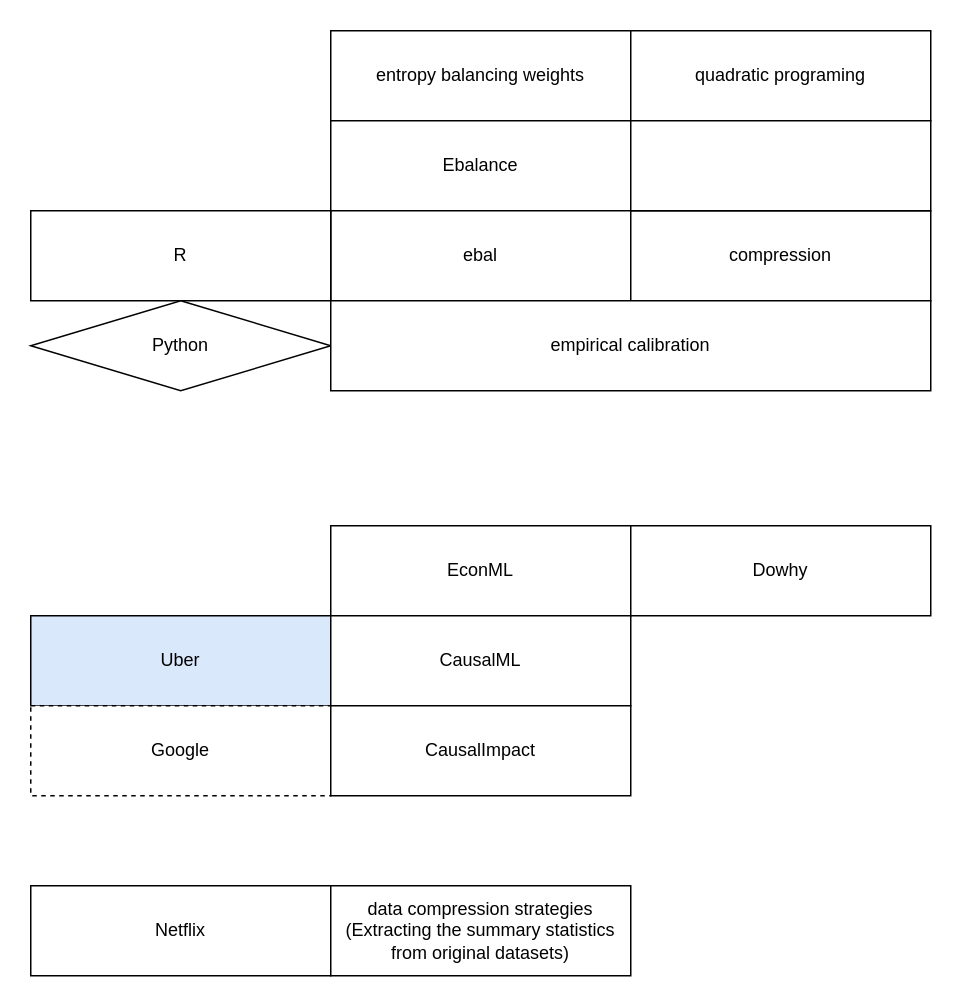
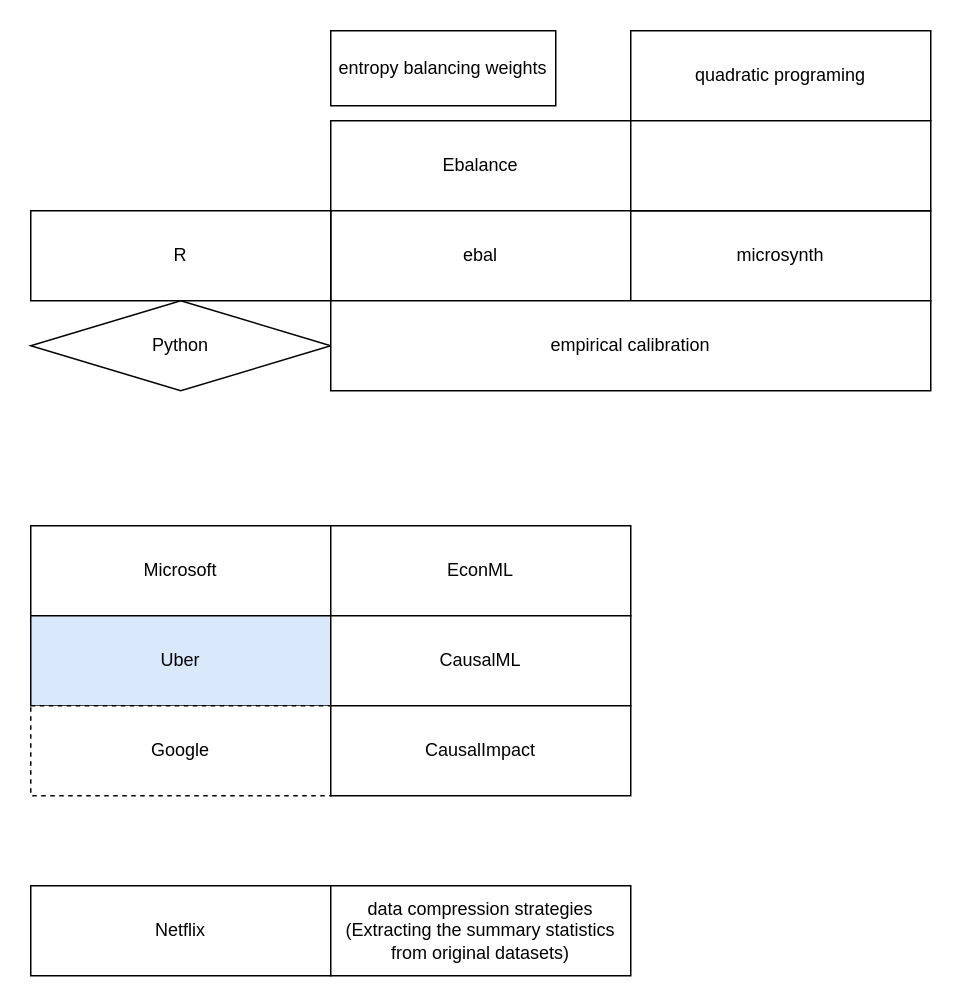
node "entropy balancing weights": size 300x90 -> 225x75
node "compression": label "compression" -> "microsynth"
node "Microsoft": added
node "Dowhy": removed
